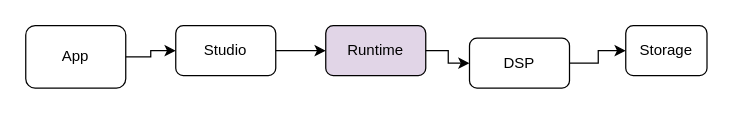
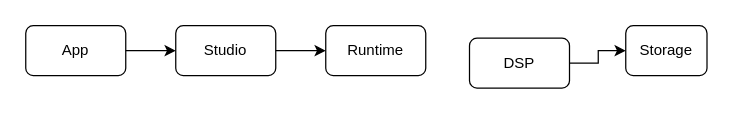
node "Runtime": fillcolor #e1d5e7 -> #ffffff
edge "Runtime" -> "DSP": removed
node "App": size 100x63 -> 100x50
